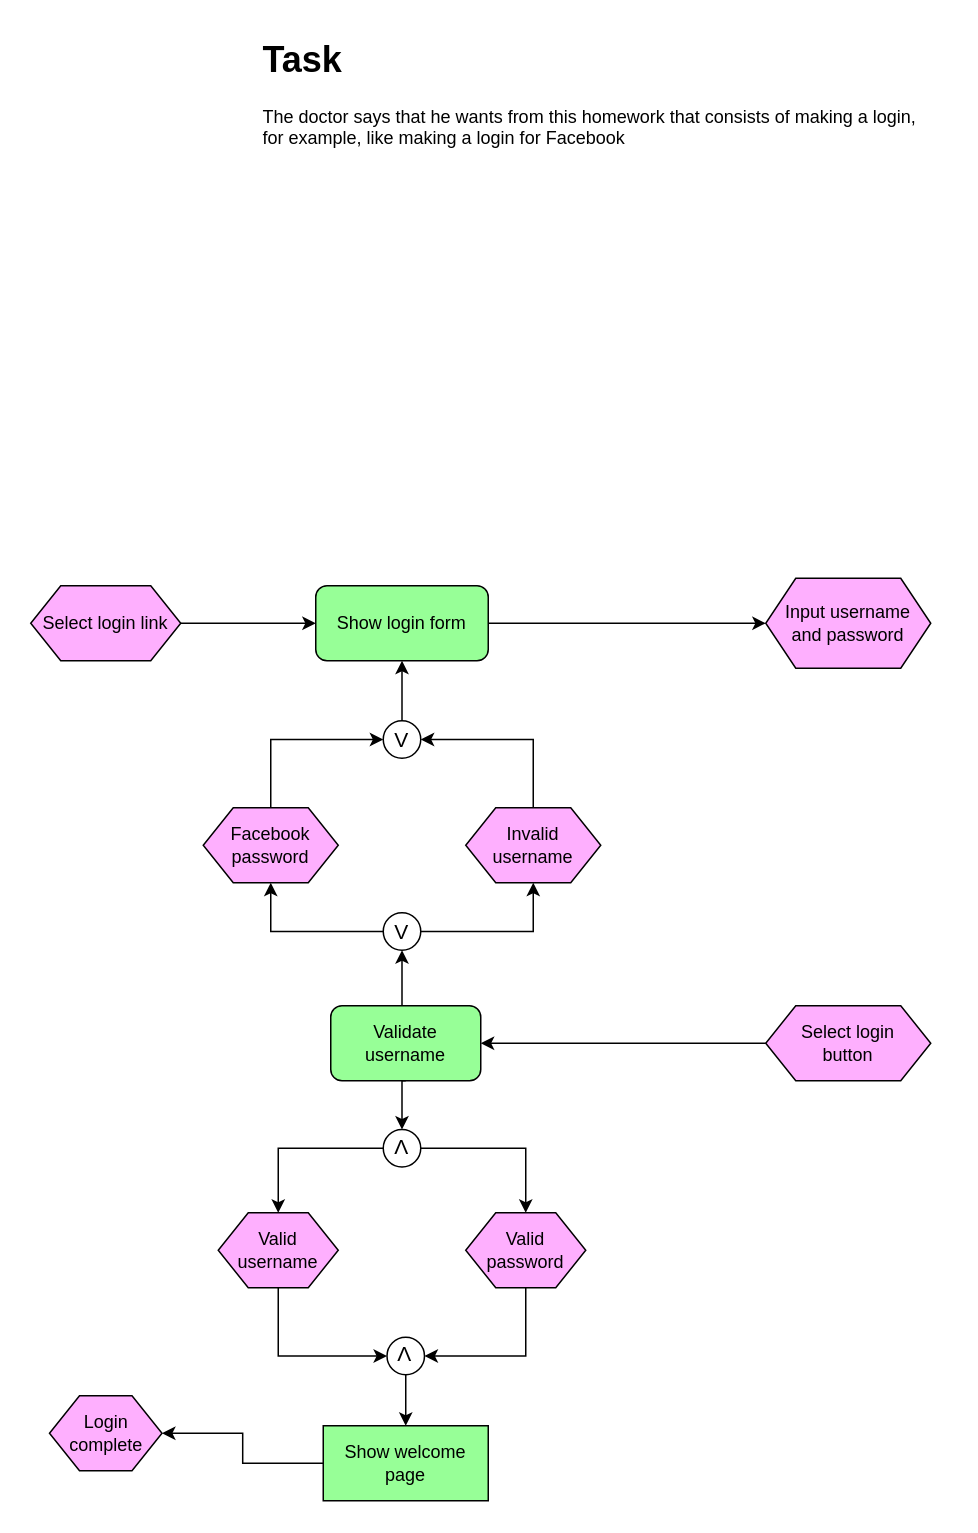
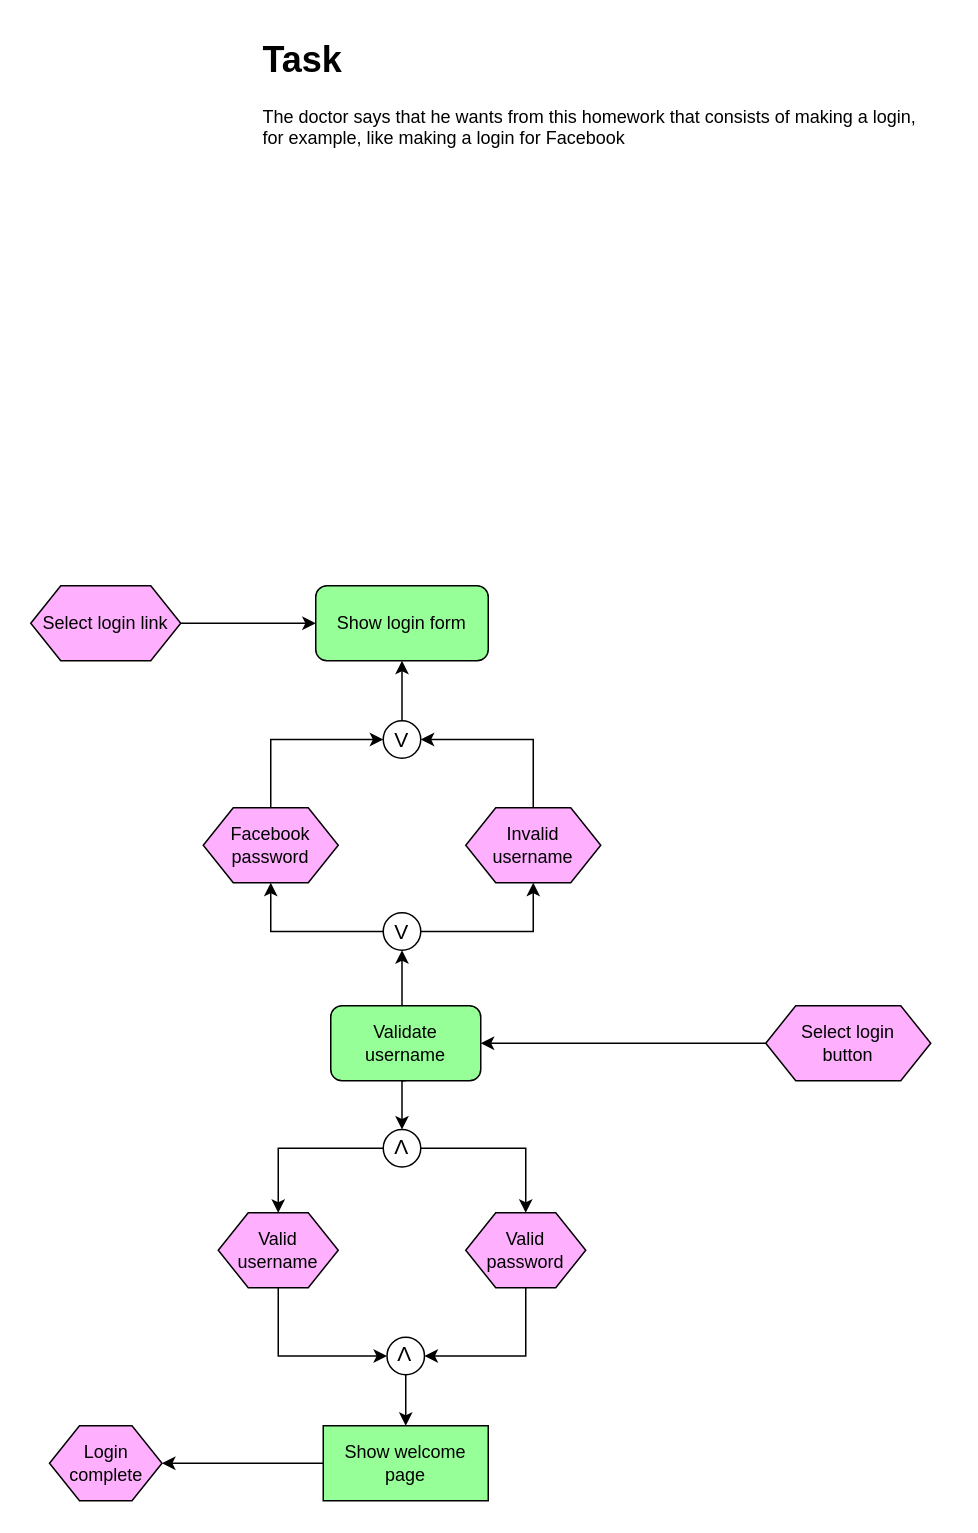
edge "Show login form" -> "Input username and password": removed
node "Input username and password": removed
node "Login complete": moved (106, 1433) -> (106, 1463)
